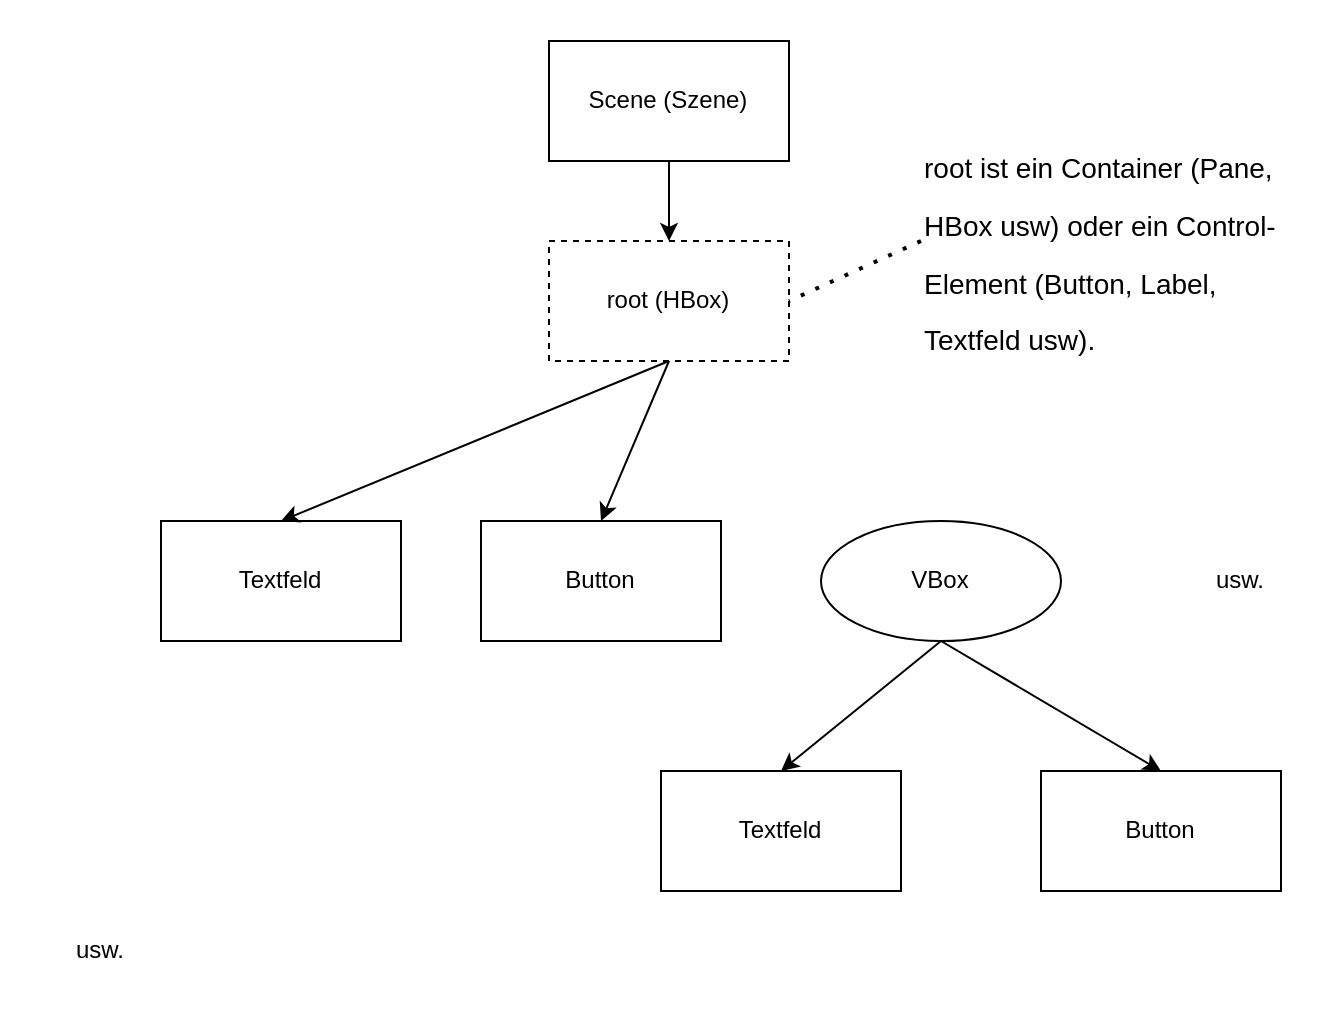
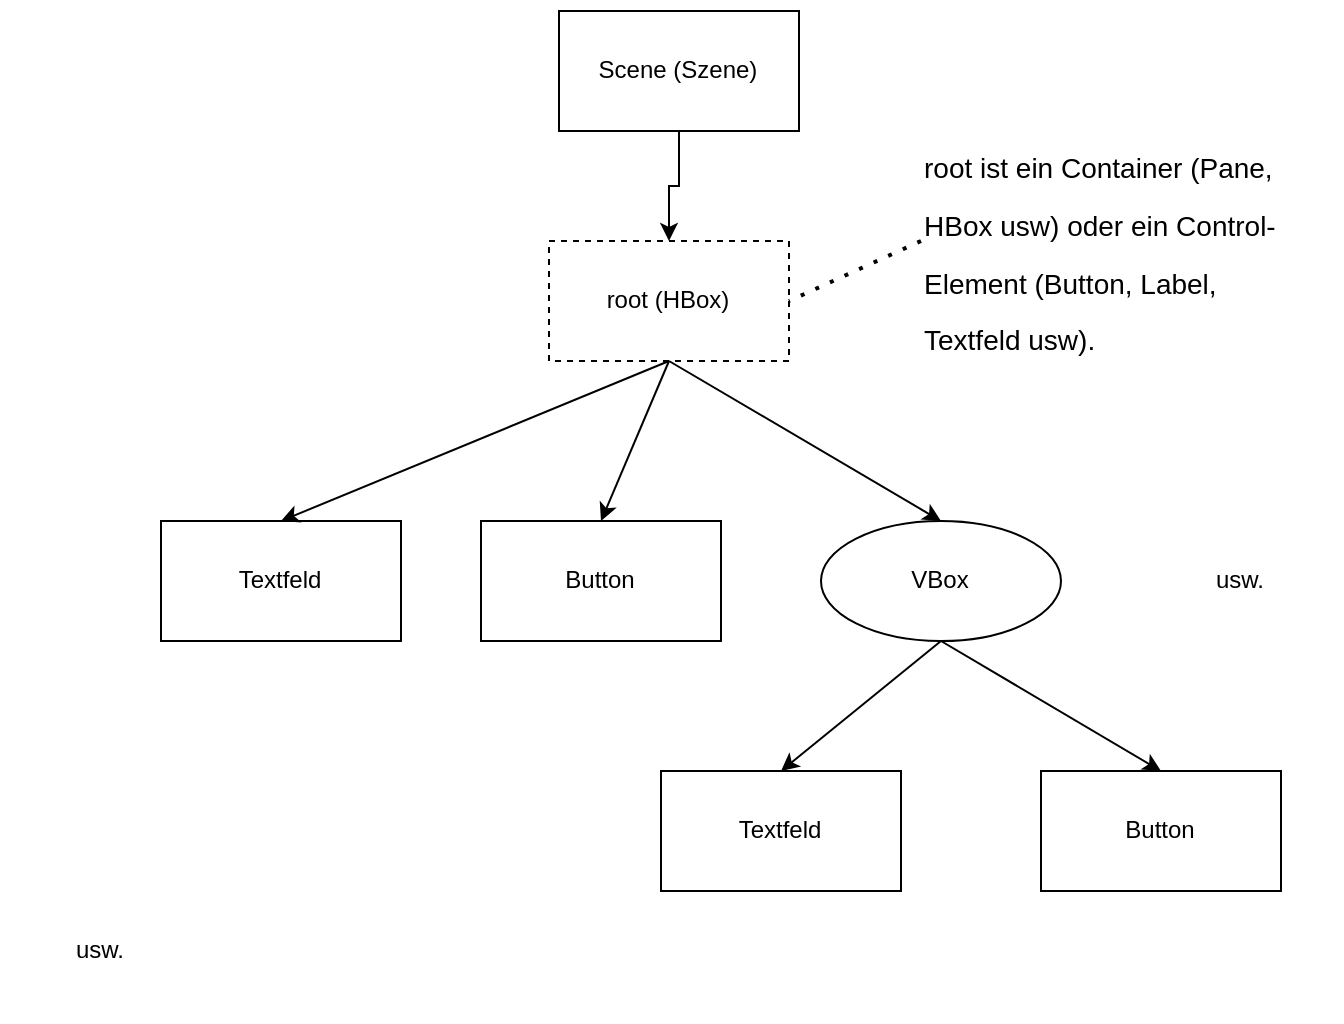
node "Scene (Szene)": moved (669, 101) -> (679, 71)
edge "root (HBox)" -> "VBox": added
